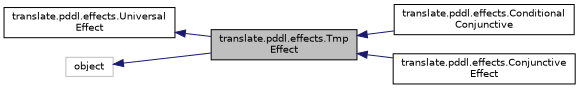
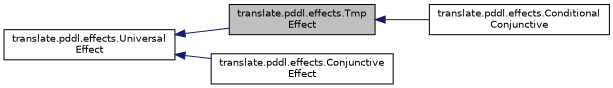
edge "translate.pddl.effects.Conjunctive Effect" -> "translate.pddl.effects.Tmp Effect": now "translate.pddl.effects.Conjunctive Effect" -> "translate.pddl.effects.Universal Effect"
node "object": removed
